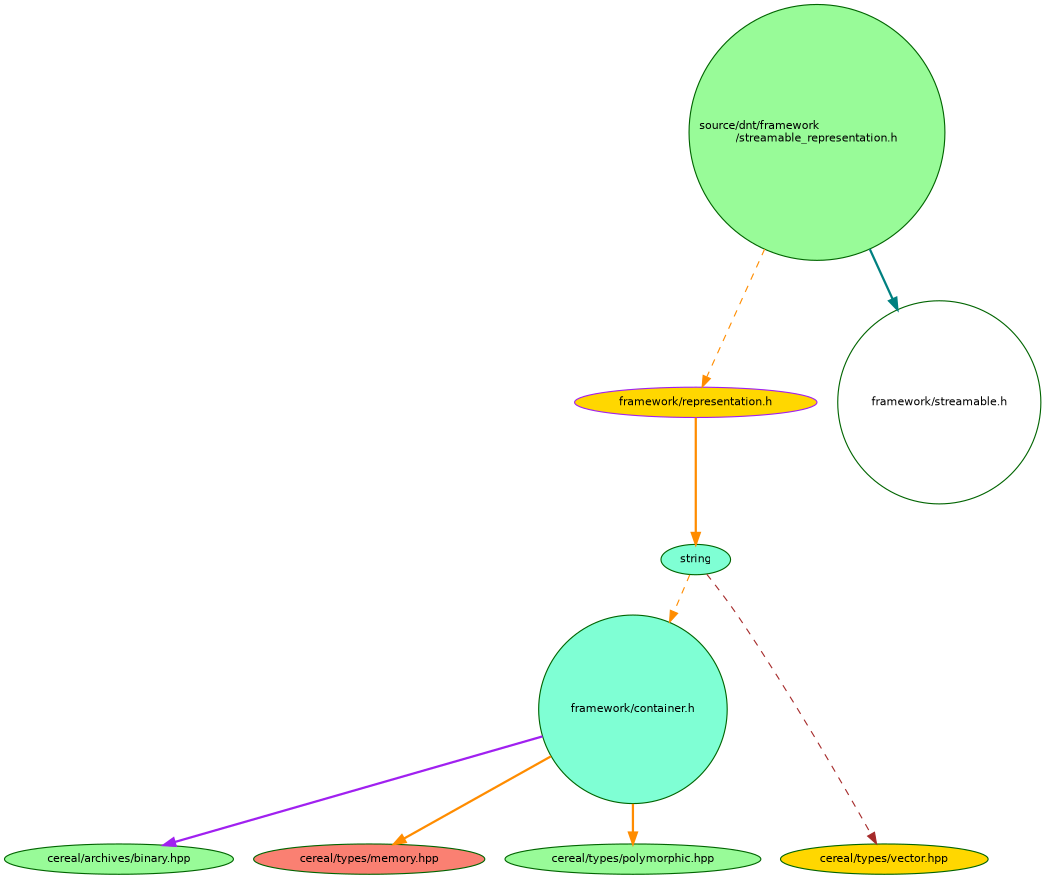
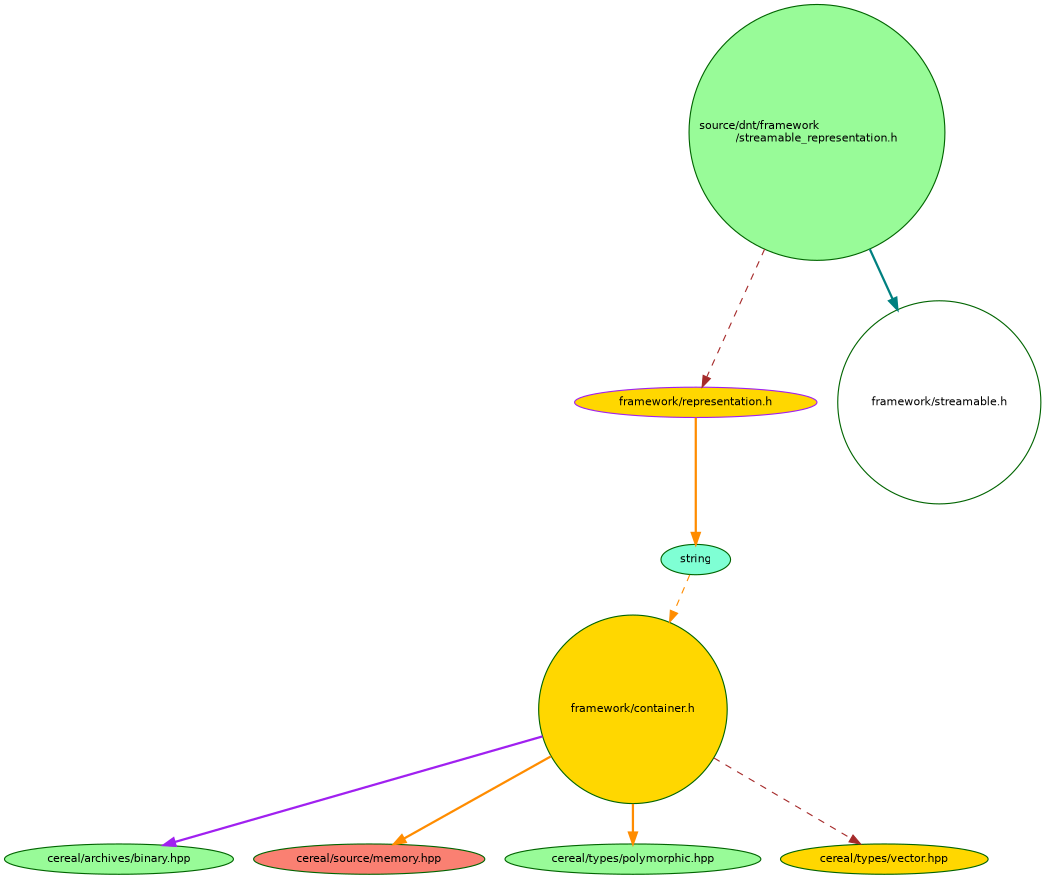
edge "source/dnt/framework /streamable_representation.h" -> "framework/representation.h": color darkorange -> brown
edge "string" -> "cereal/types/vector.hpp": now "framework/container.h" -> "cereal/types/vector.hpp"
node "framework/container.h": fillcolor aquamarine -> gold
node "cereal/types/memory.hpp": label "cereal/types/memory.hpp" -> "cereal/source/memory.hpp"
